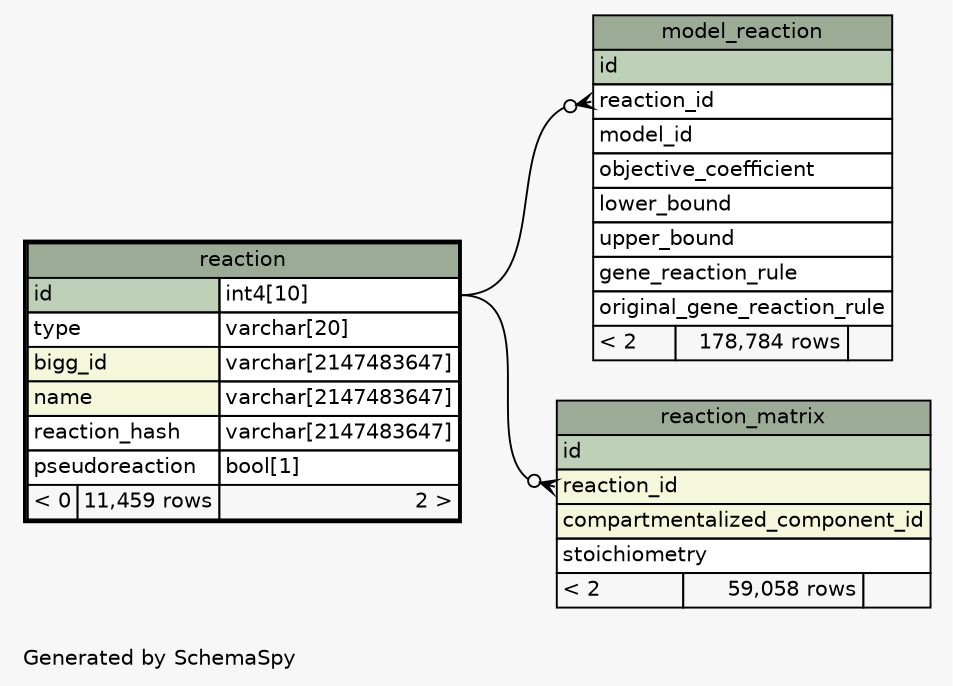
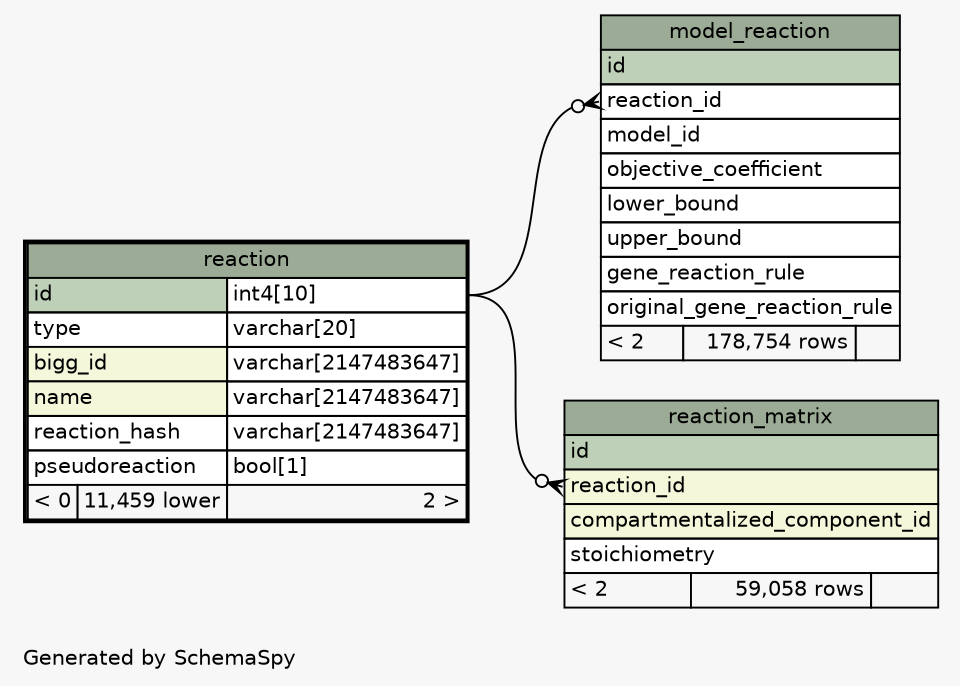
node "model_reaction": text "178,784 rows" -> "178,754 rows"
node "reaction": text "11,459 rows" -> "11,459 lower"
